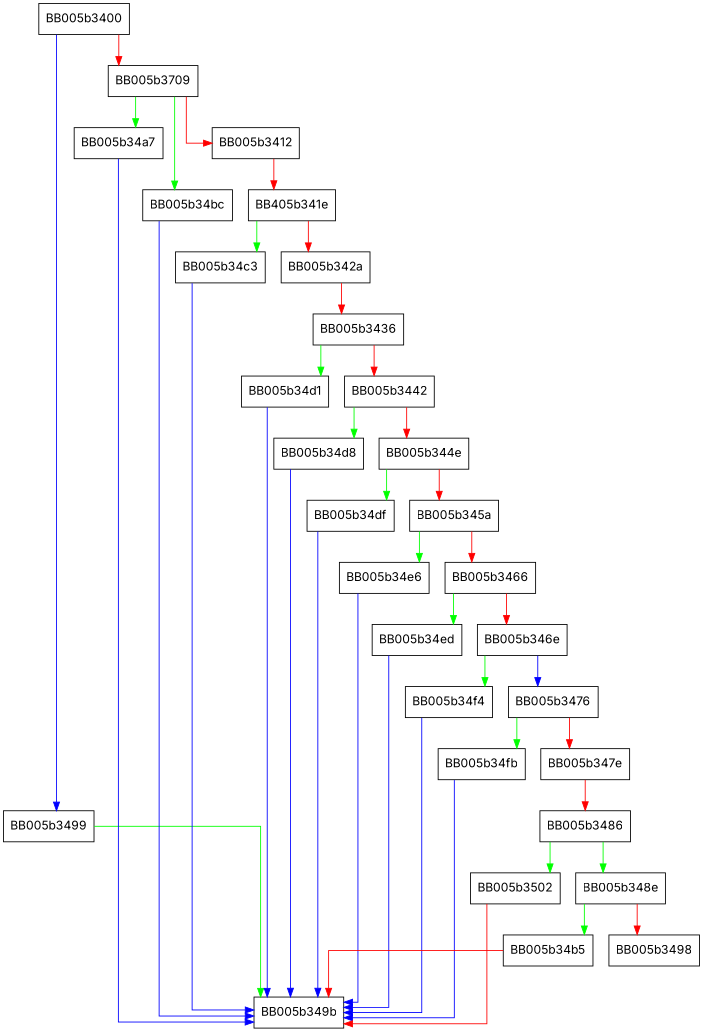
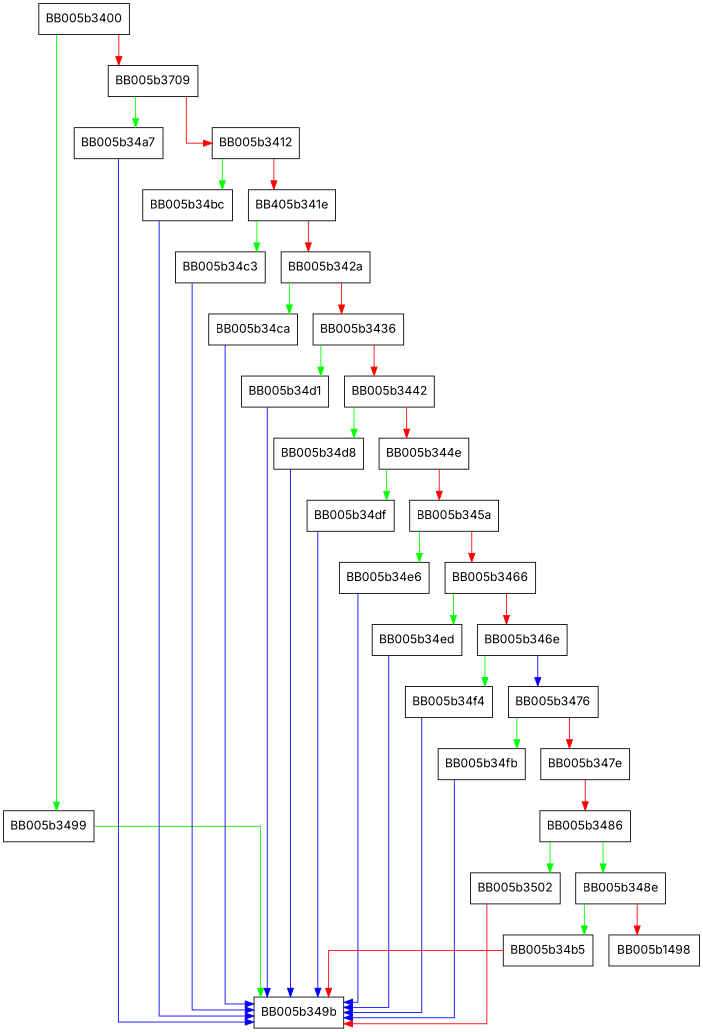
edge "BB005b3709" -> "BB005b34bc": now "BB005b3412" -> "BB005b34bc"
node "BB005b34ca": added
edge "BB005b3400" -> "BB005b3499": color blue -> green
node "BB005b3498": label "BB005b3498" -> "BB005b1498"
